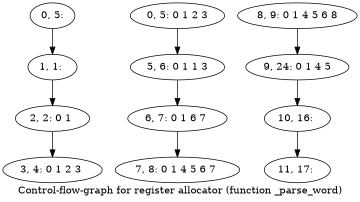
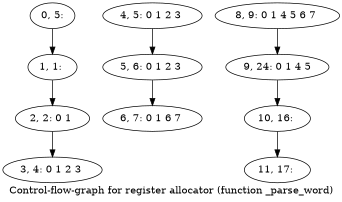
node "0, 5: 0 1 2 3": label "0, 5: 0 1 2 3" -> "4, 5: 0 1 2 3"
node "8, 9: 0 1 4 5 6 8": label "8, 9: 0 1 4 5 6 8" -> "8, 9: 0 1 4 5 6 7"
node "5, 6: 0 1 1 3": label "5, 6: 0 1 1 3" -> "5, 6: 0 1 2 3"
node "7, 8: 0 1 4 5 6 7": removed
